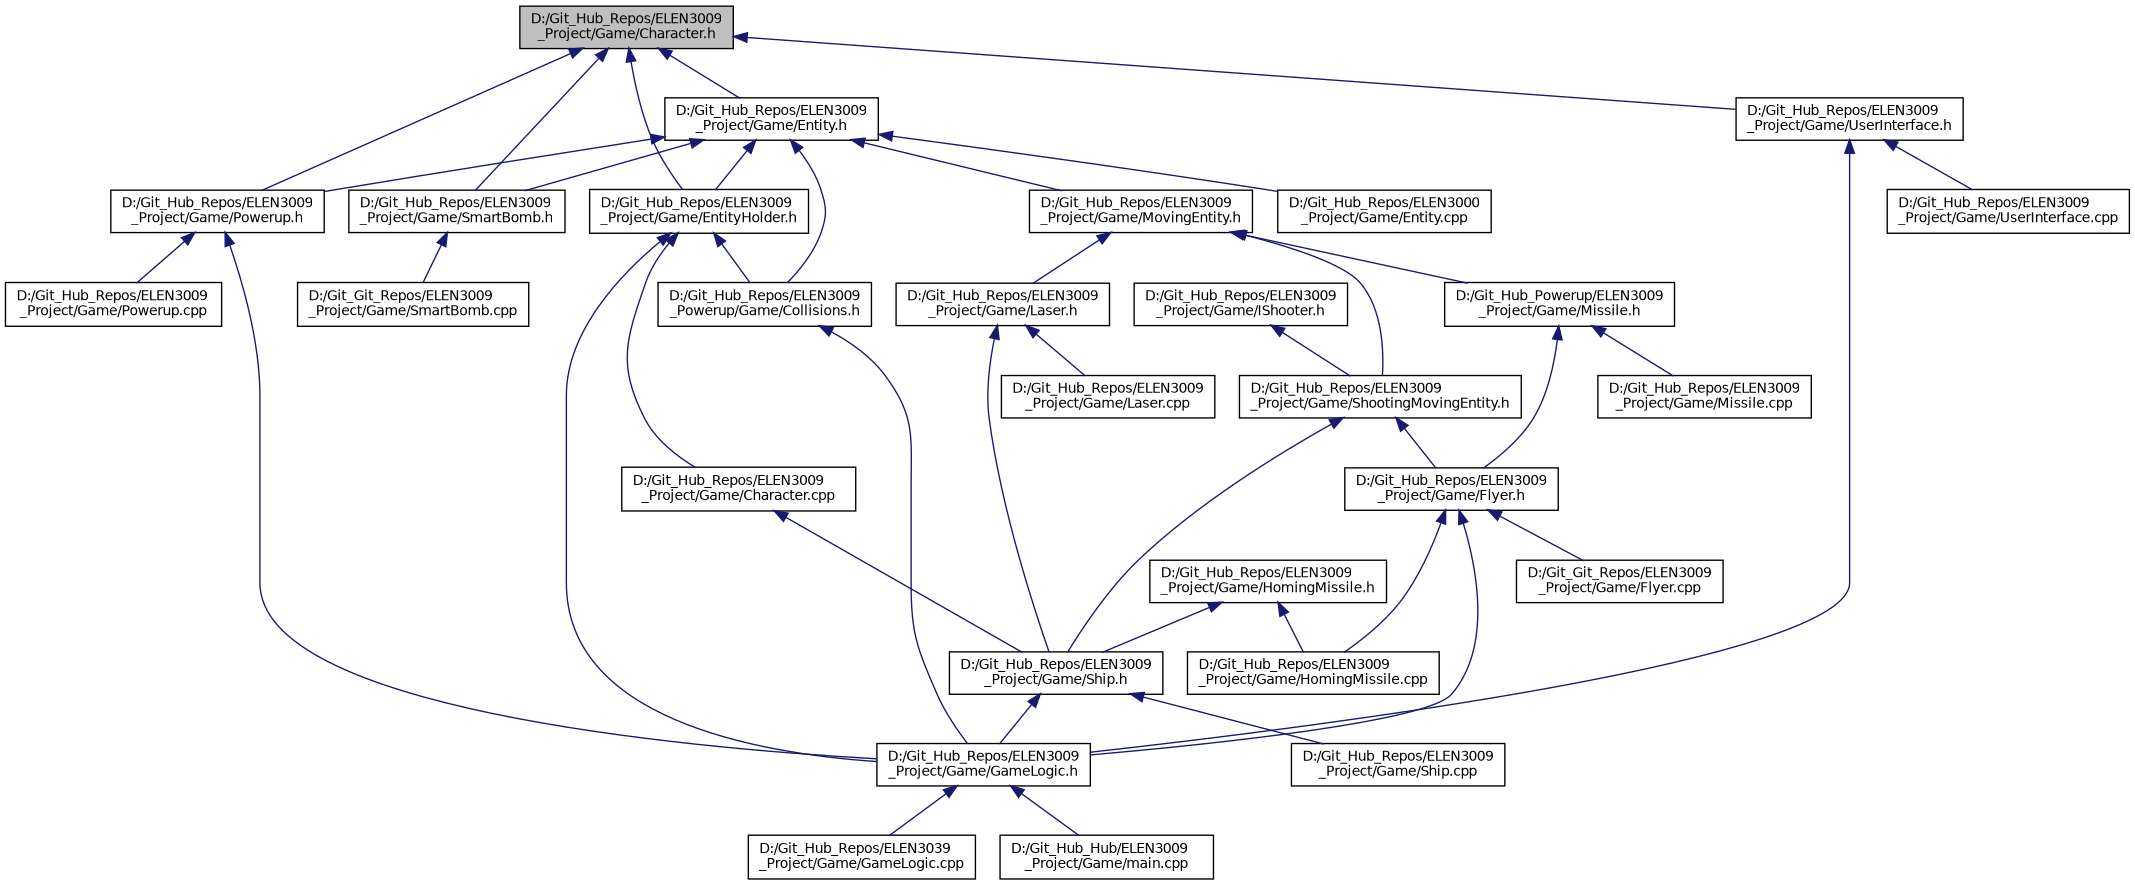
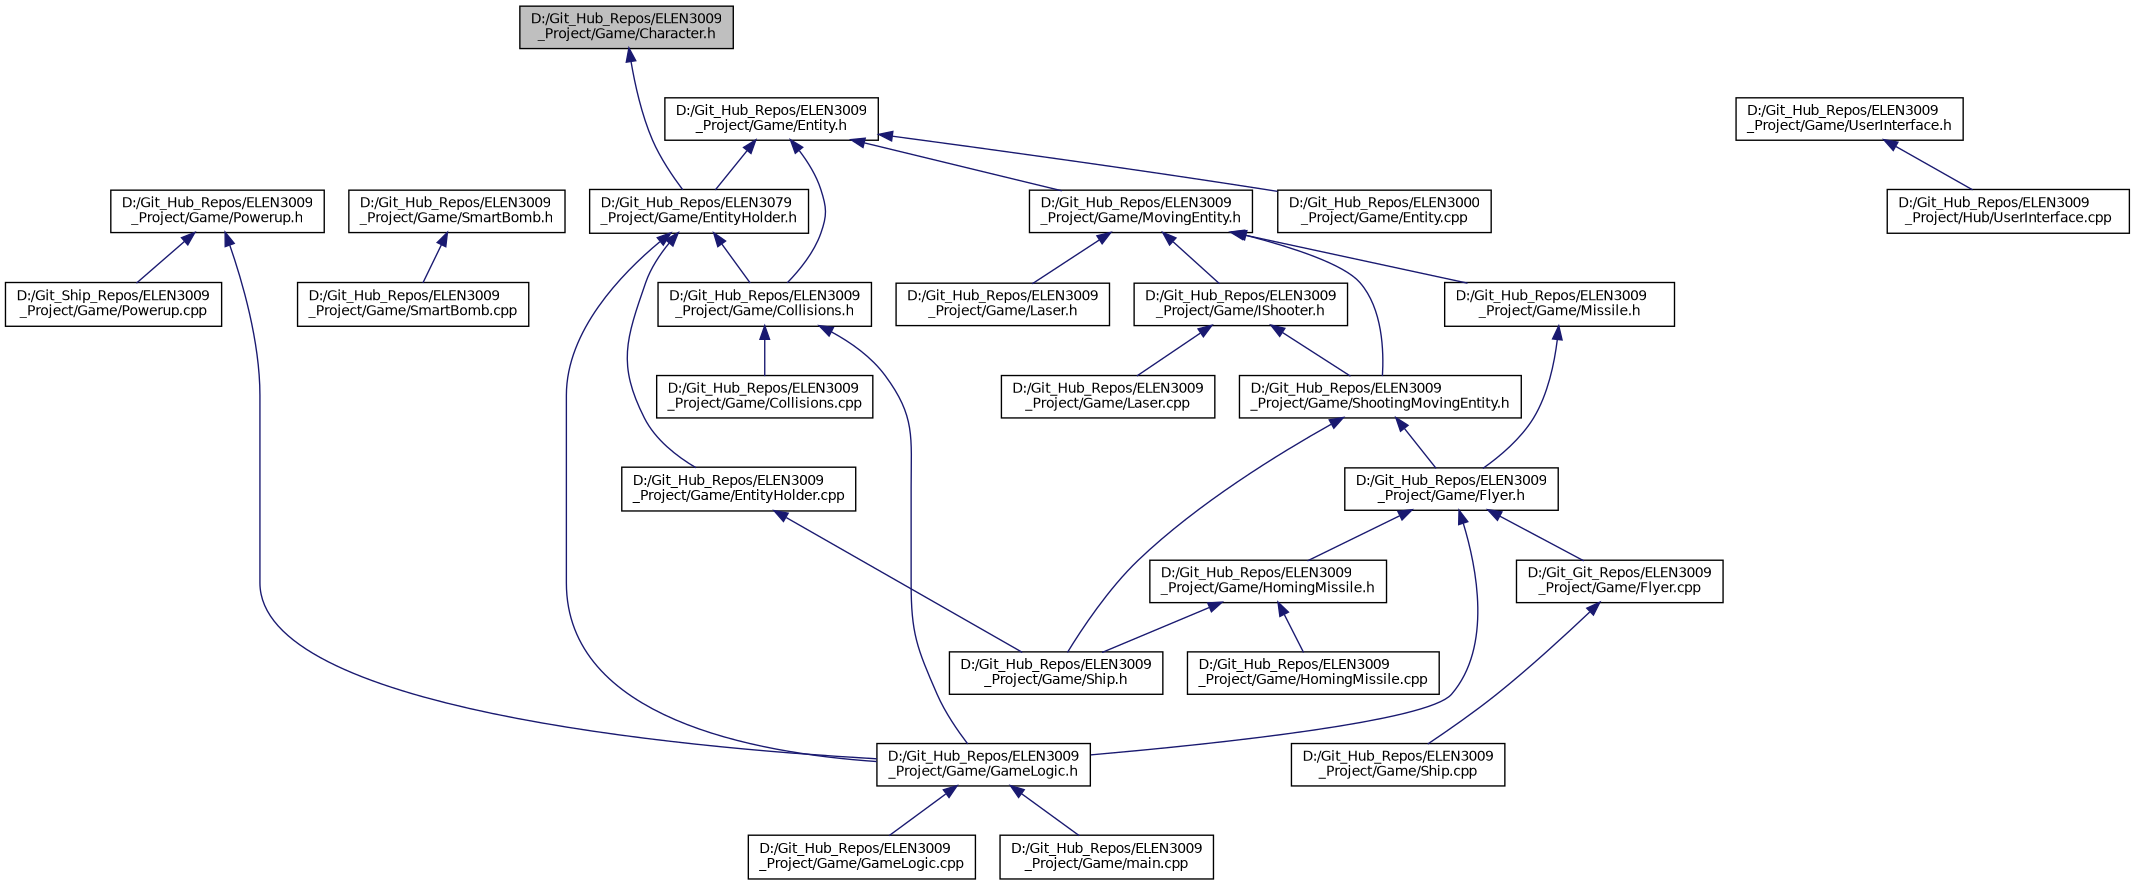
edge "D:/Git_Hub_Repos/ELEN3009 _Project/Game/UserInterface.h" -> "D:/Git_Hub_Repos/ELEN3009 _Project/Game/Character.h": removed
edge "D:/Git_Hub_Repos/ELEN3009 _Project/Game/Entity.h" -> "D:/Git_Hub_Repos/ELEN3009 _Project/Game/Character.h": removed
edge "D:/Git_Hub_Repos/ELEN3009 _Project/Game/Powerup.h" -> "D:/Git_Hub_Repos/ELEN3009 _Project/Game/Character.h": removed
edge "D:/Git_Hub_Repos/ELEN3009 _Project/Game/SmartBomb.h" -> "D:/Git_Hub_Repos/ELEN3009 _Project/Game/Character.h": removed
edge "D:/Git_Hub_Repos/ELEN3009 _Project/Game/Powerup.h" -> "D:/Git_Hub_Repos/ELEN3009 _Project/Game/Entity.h": removed
edge "D:/Git_Hub_Repos/ELEN3009 _Project/Game/SmartBomb.h" -> "D:/Git_Hub_Repos/ELEN3009 _Project/Game/Entity.h": removed
node "D:/Git_Hub_Repos/ELEN3009 _Project/Game/EntityHolder.h": label "D:/Git_Hub_Repos/ELEN3009 _Project/Game/EntityHolder.h" -> "D:/Git_Hub_Repos/ELEN3079 _Project/Game/EntityHolder.h"
node "D:/Git_Hub_Repos/ELEN3009 _Project/Game/UserInterface.cpp": label "D:/Git_Hub_Repos/ELEN3009 _Project/Game/UserInterface.cpp" -> "D:/Git_Hub_Repos/ELEN3009 _Project/Hub/UserInterface.cpp"
edge "D:/Git_Hub_Repos/ELEN3009 _Project/Game/IShooter.h" -> "D:/Git_Hub_Repos/ELEN3009 _Project/Game/MovingEntity.h": added
node "D:/Git_Hub_Repos/ELEN3009 _Project/Game/Powerup.cpp": label "D:/Git_Hub_Repos/ELEN3009 _Project/Game/Powerup.cpp" -> "D:/Git_Ship_Repos/ELEN3009 _Project/Game/Powerup.cpp"
node "D:/Git_Git_Repos/ELEN3009 _Project/Game/SmartBomb.cpp": label "D:/Git_Git_Repos/ELEN3009 _Project/Game/SmartBomb.cpp" -> "D:/Git_Hub_Repos/ELEN3009 _Project/Game/SmartBomb.cpp"
node "D:/Git_Hub_Repos/ELEN3009 _Powerup/Game/Collisions.h": label "D:/Git_Hub_Repos/ELEN3009 _Powerup/Game/Collisions.h" -> "D:/Git_Hub_Repos/ELEN3009 _Project/Game/Collisions.h"
node "D:/Git_Hub_Powerup/ELEN3009 _Project/Game/Missile.h": label "D:/Git_Hub_Powerup/ELEN3009 _Project/Game/Missile.h" -> "D:/Git_Hub_Repos/ELEN3009 _Project/Game/Missile.h"
edge "D:/Git_Hub_Repos/ELEN3009 _Project/Game/Laser.cpp" -> "D:/Git_Hub_Repos/ELEN3009 _Project/Game/Laser.h": now "D:/Git_Hub_Repos/ELEN3009 _Project/Game/Laser.cpp" -> "D:/Git_Hub_Repos/ELEN3009 _Project/Game/IShooter.h"
node "D:/Git_Hub_Repos/ELEN3009 _Project/Game/Collisions.cpp": added
node "D:/Git_Hub_Repos/ELEN3009 _Project/Game/Missile.cpp": removed
node "D:/Git_Hub_Repos/ELEN3009 _Project/Game/Character.cpp": label "D:/Git_Hub_Repos/ELEN3009 _Project/Game/Character.cpp" -> "D:/Git_Hub_Repos/ELEN3009 _Project/Game/EntityHolder.cpp"
edge "D:/Git_Hub_Repos/ELEN3009 _Project/Game/Ship.h" -> "D:/Git_Hub_Repos/ELEN3009 _Project/Game/Laser.h": removed
edge "D:/Git_Hub_Repos/ELEN3009 _Project/Game/HomingMissile.cpp" -> "D:/Git_Hub_Repos/ELEN3009 _Project/Game/Flyer.h": now "D:/Git_Hub_Repos/ELEN3009 _Project/Game/HomingMissile.h" -> "D:/Git_Hub_Repos/ELEN3009 _Project/Game/Flyer.h"
edge "D:/Git_Hub_Repos/ELEN3009 _Project/Game/GameLogic.h" -> "D:/Git_Hub_Repos/ELEN3009 _Project/Game/UserInterface.h": removed
edge "D:/Git_Hub_Repos/ELEN3009 _Project/Game/Ship.cpp" -> "D:/Git_Hub_Repos/ELEN3009 _Project/Game/Ship.h": now "D:/Git_Hub_Repos/ELEN3009 _Project/Game/Ship.cpp" -> "D:/Git_Git_Repos/ELEN3009 _Project/Game/Flyer.cpp"
edge "D:/Git_Hub_Repos/ELEN3009 _Project/Game/GameLogic.h" -> "D:/Git_Hub_Repos/ELEN3009 _Project/Game/Ship.h": removed
node "D:/Git_Hub_Repos/ELEN3039 _Project/Game/GameLogic.cpp": label "D:/Git_Hub_Repos/ELEN3039 _Project/Game/GameLogic.cpp" -> "D:/Git_Hub_Repos/ELEN3009 _Project/Game/GameLogic.cpp"
node "D:/Git_Hub_Hub/ELEN3009 _Project/Game/main.cpp": label "D:/Git_Hub_Hub/ELEN3009 _Project/Game/main.cpp" -> "D:/Git_Hub_Repos/ELEN3009 _Project/Game/main.cpp"
